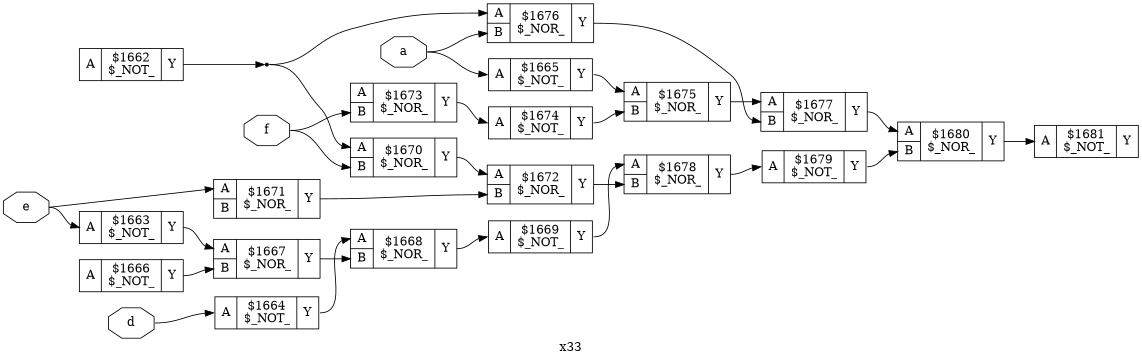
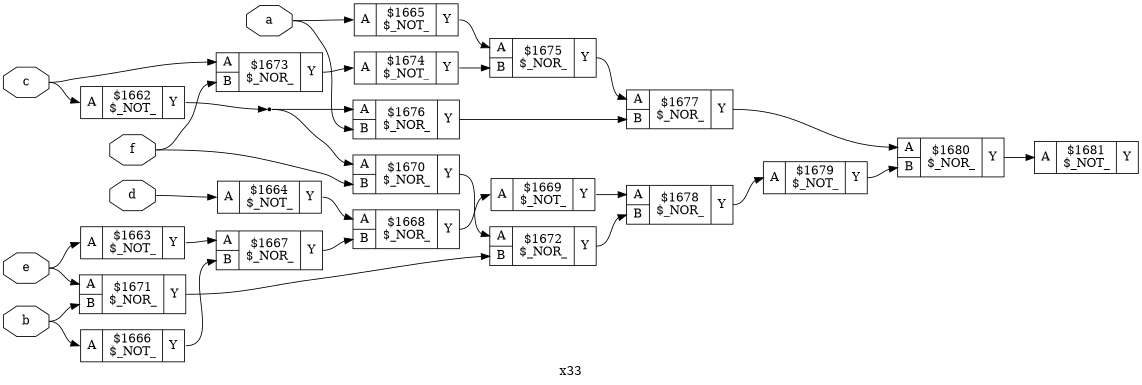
node "c": added
node "b": added
